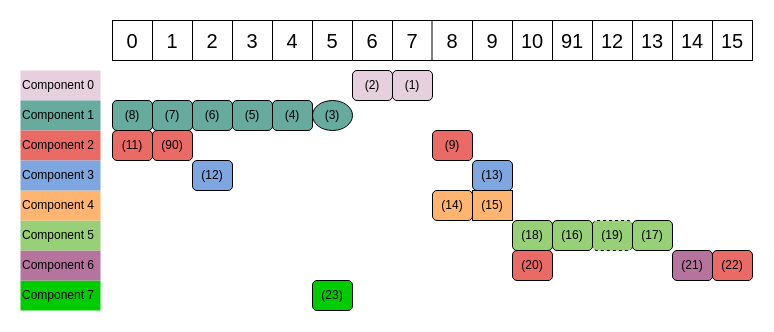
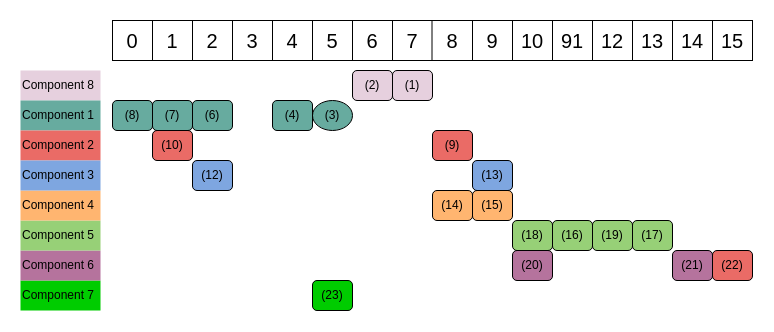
node "Component 0": label "Component 0" -> "Component 8"
node "(5)": removed
node "(11)": removed
node "(90)": label "(90)" -> "(10)"
node "(15)": shape rectangle -> rounded rectangle
node "(19)": style dashed -> solid
node "(20)": fillcolor #ea6b66 -> #b5739d
